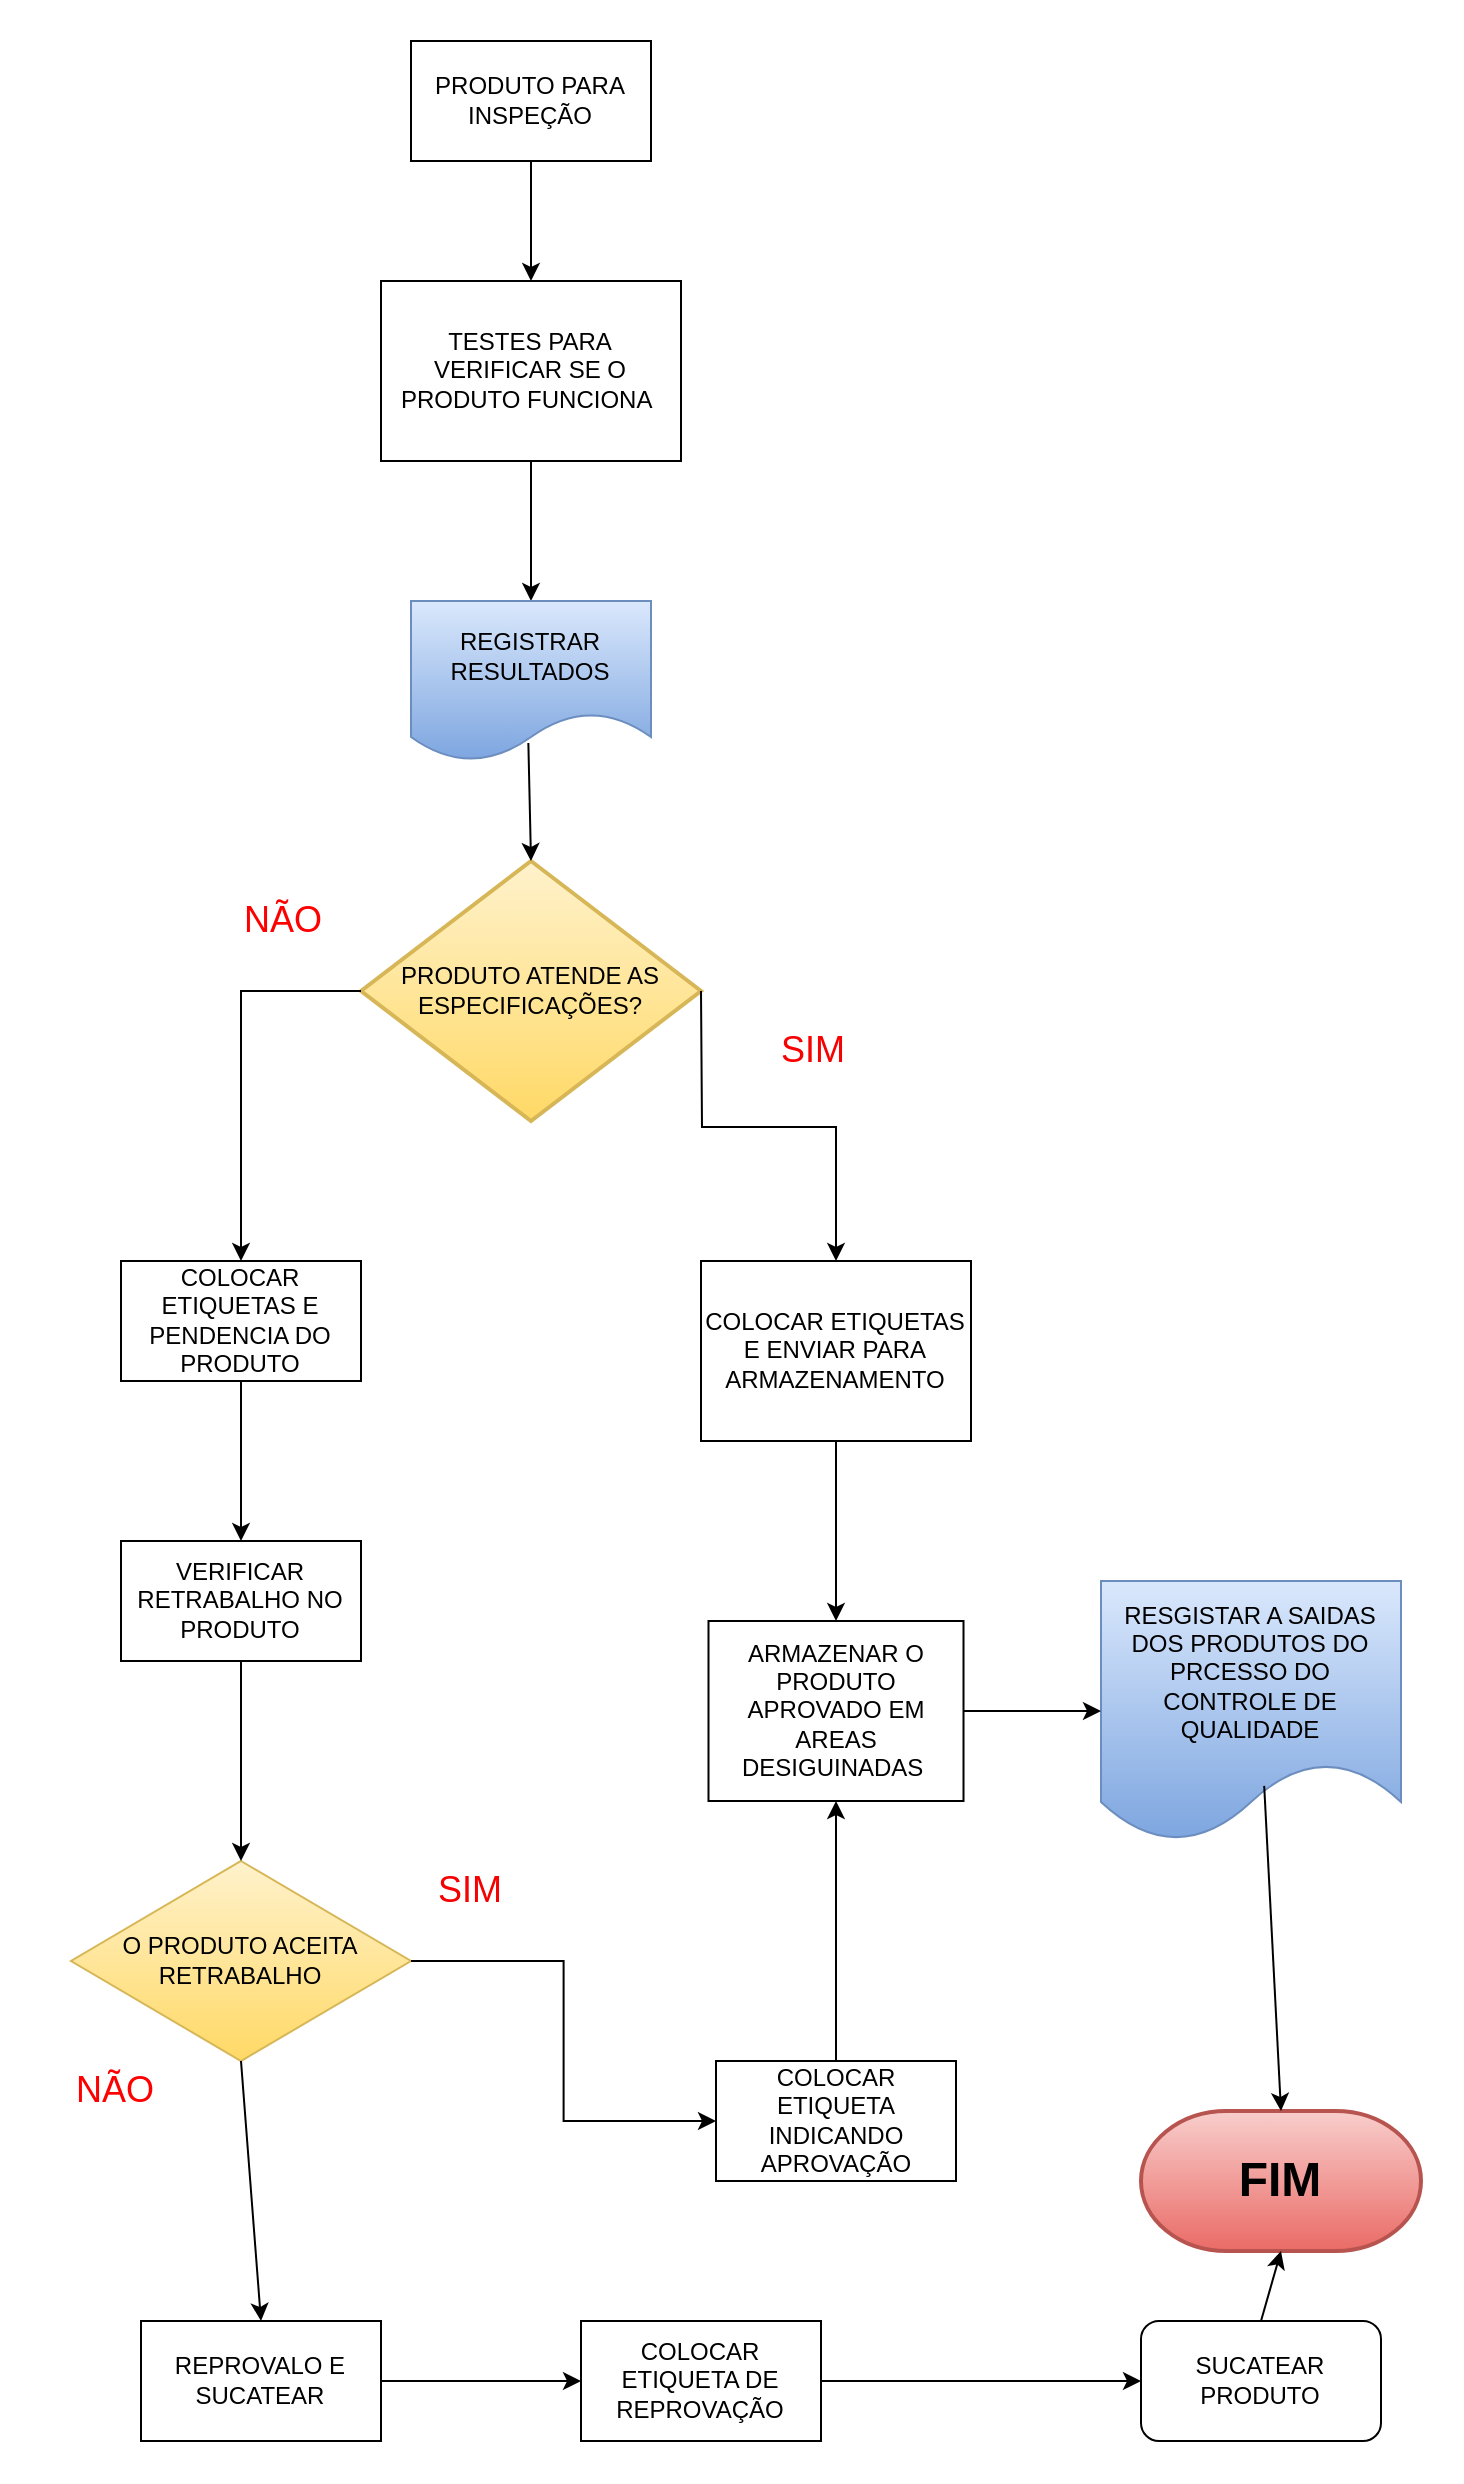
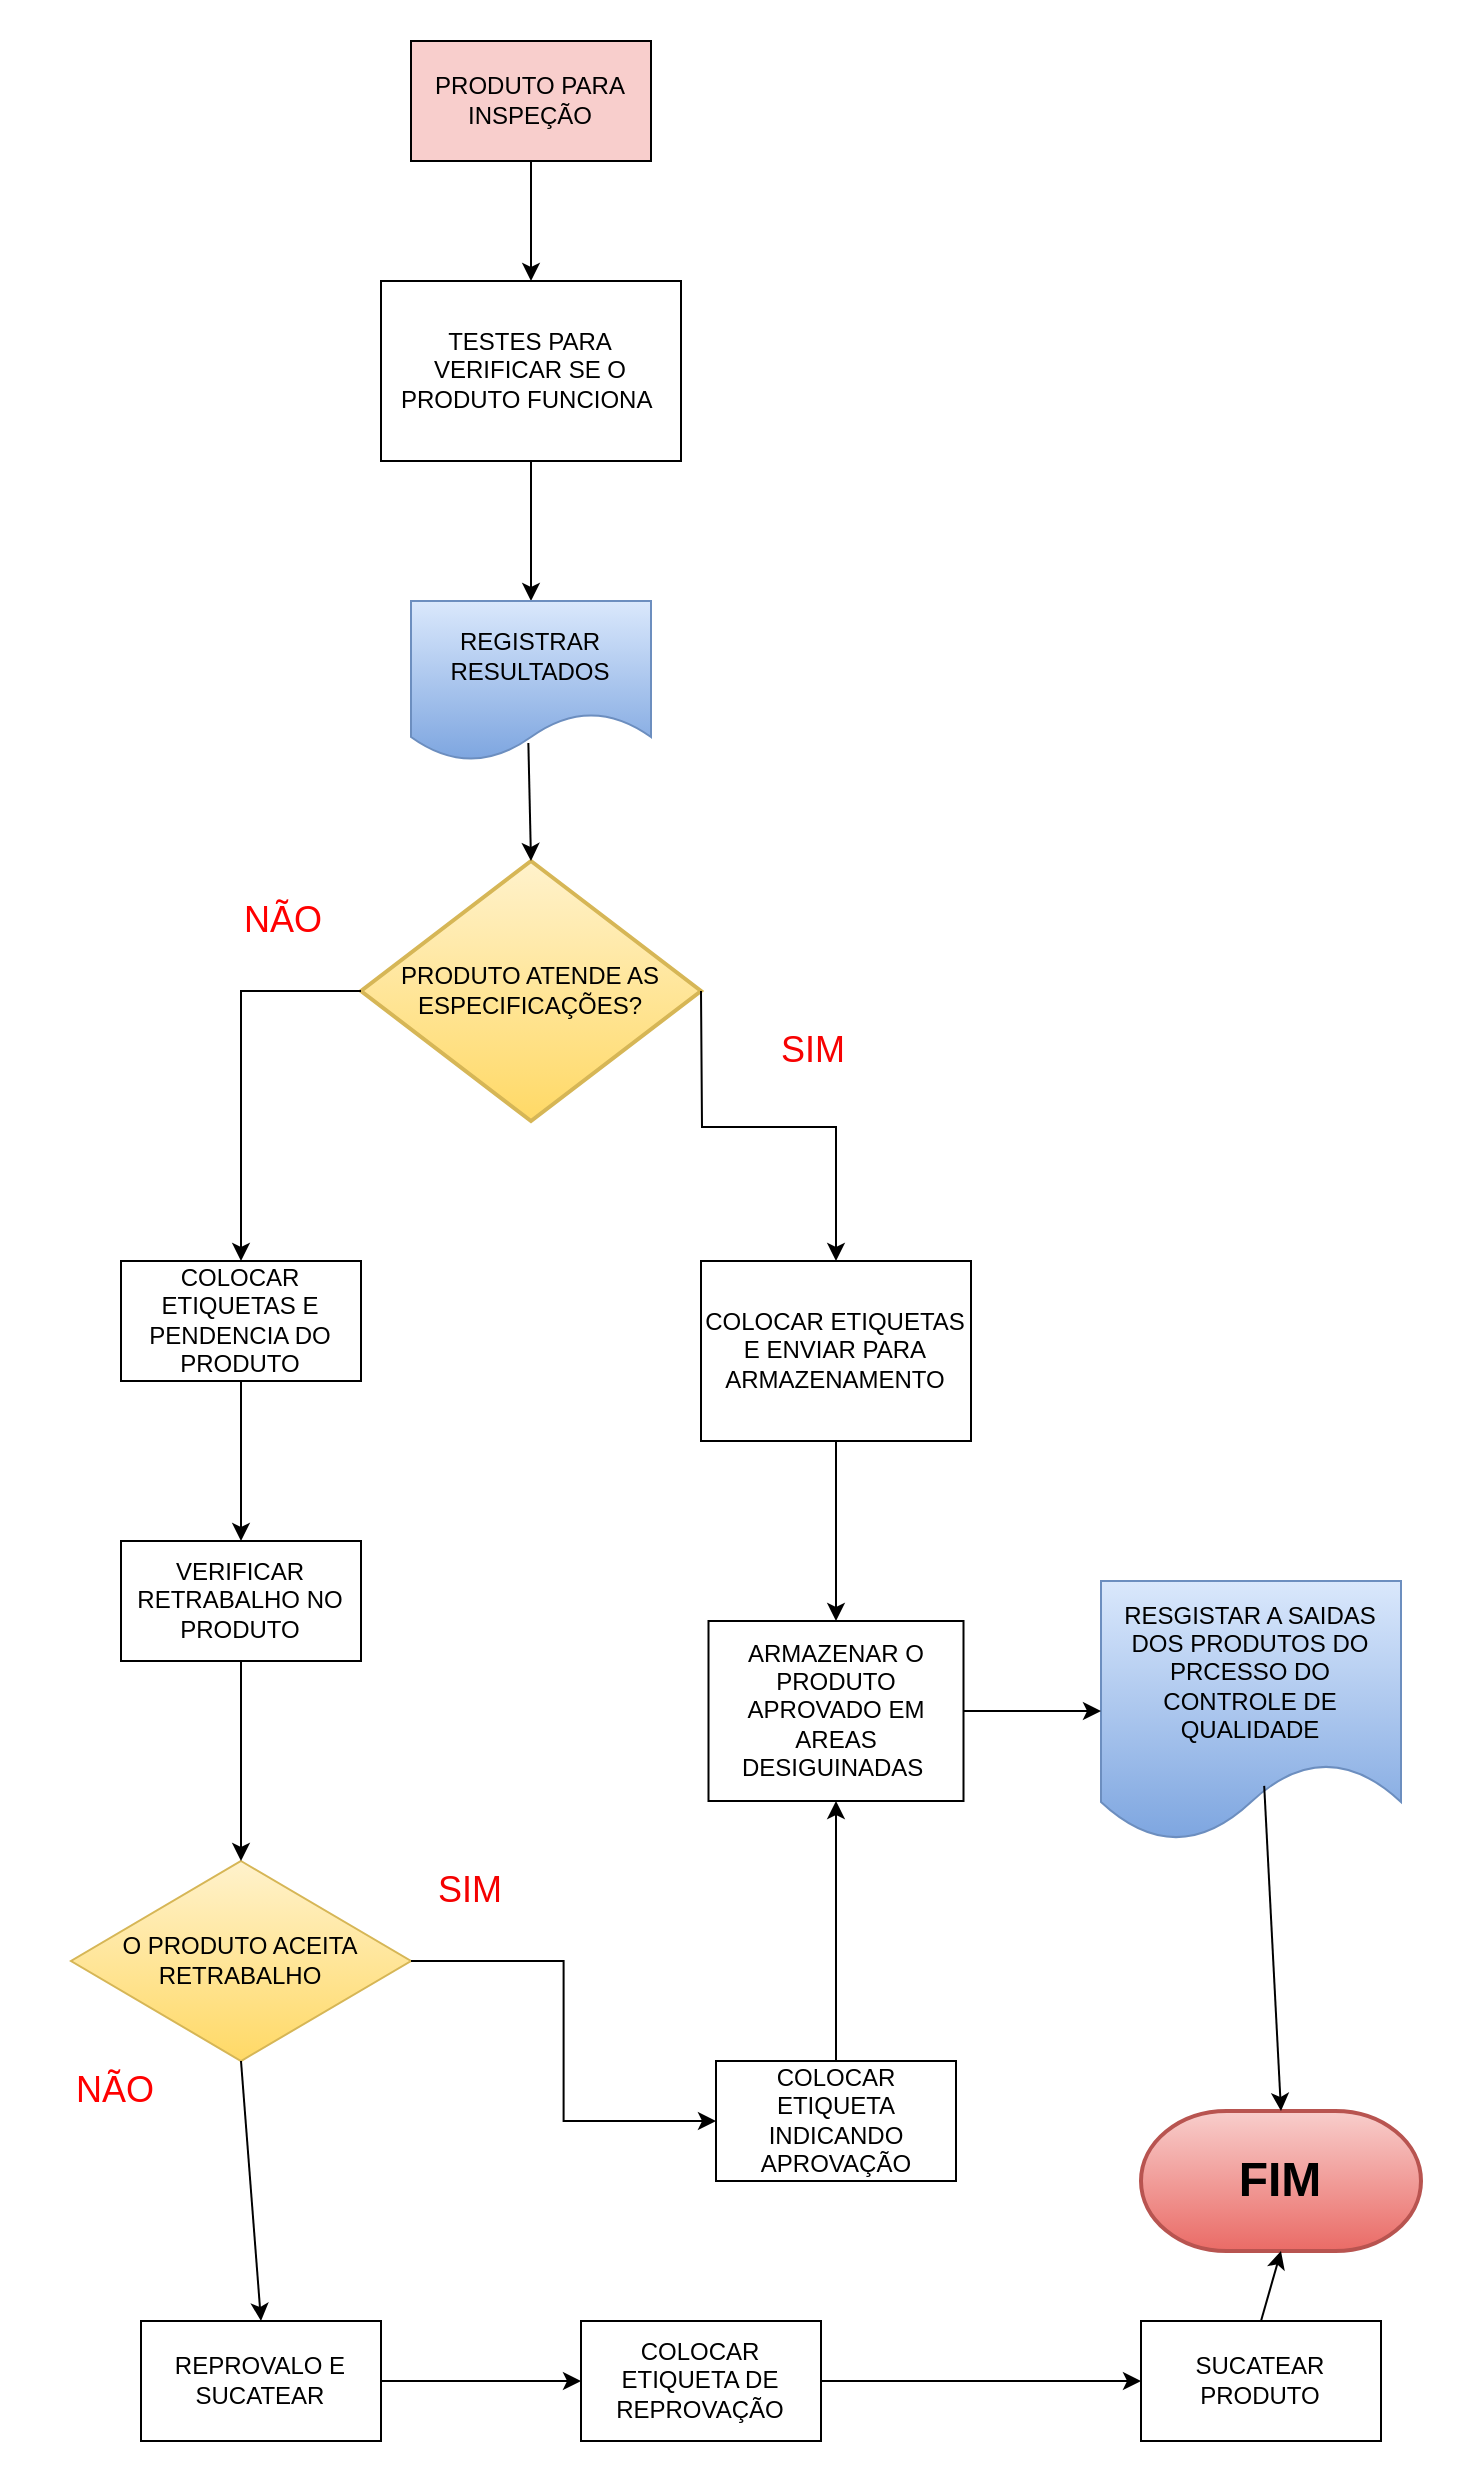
node "PRODUTO PARA INSPEÇÃO": fillcolor #ffffff -> #f8cecc
node "SUCATEAR PRODUTO": shape rounded rectangle -> rectangle
